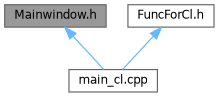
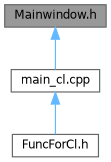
edge "main_cl.cpp" -> "FuncForCl.h": reversed
